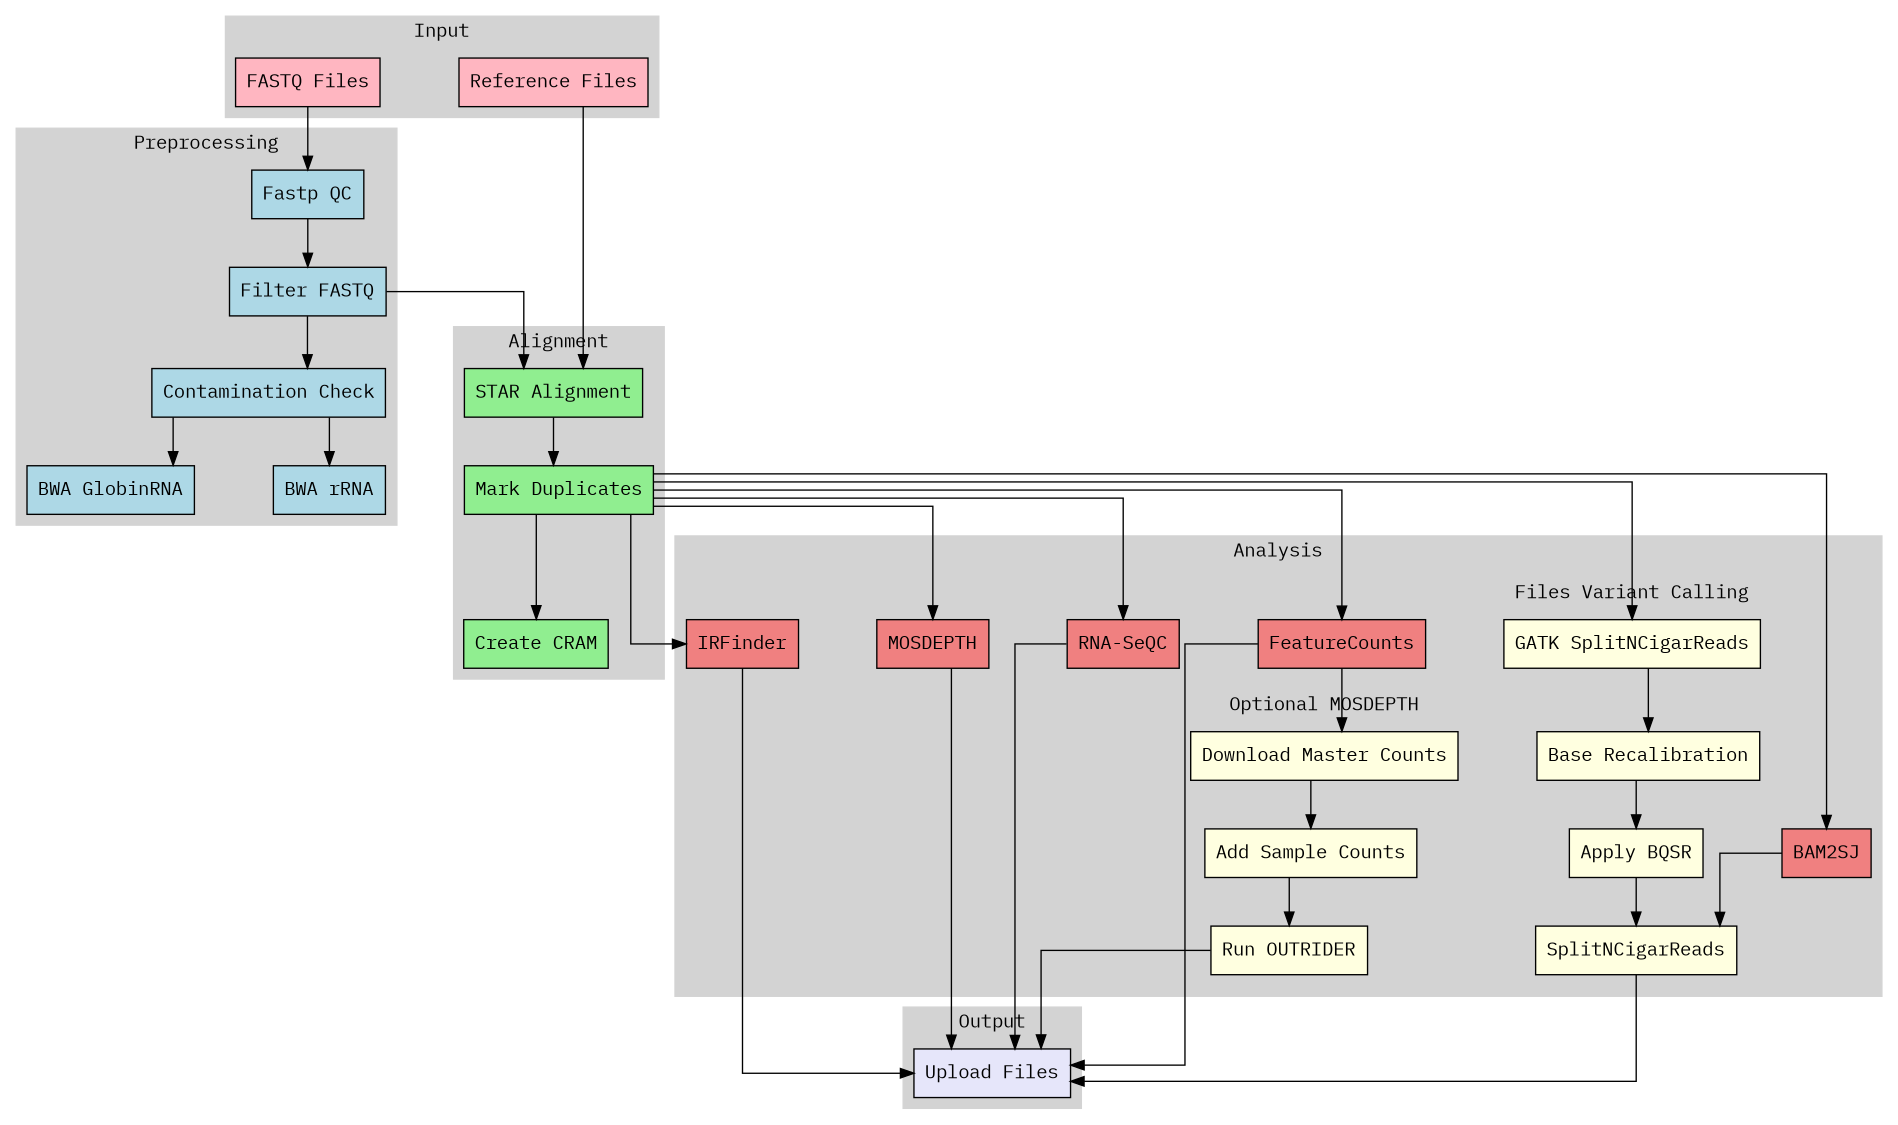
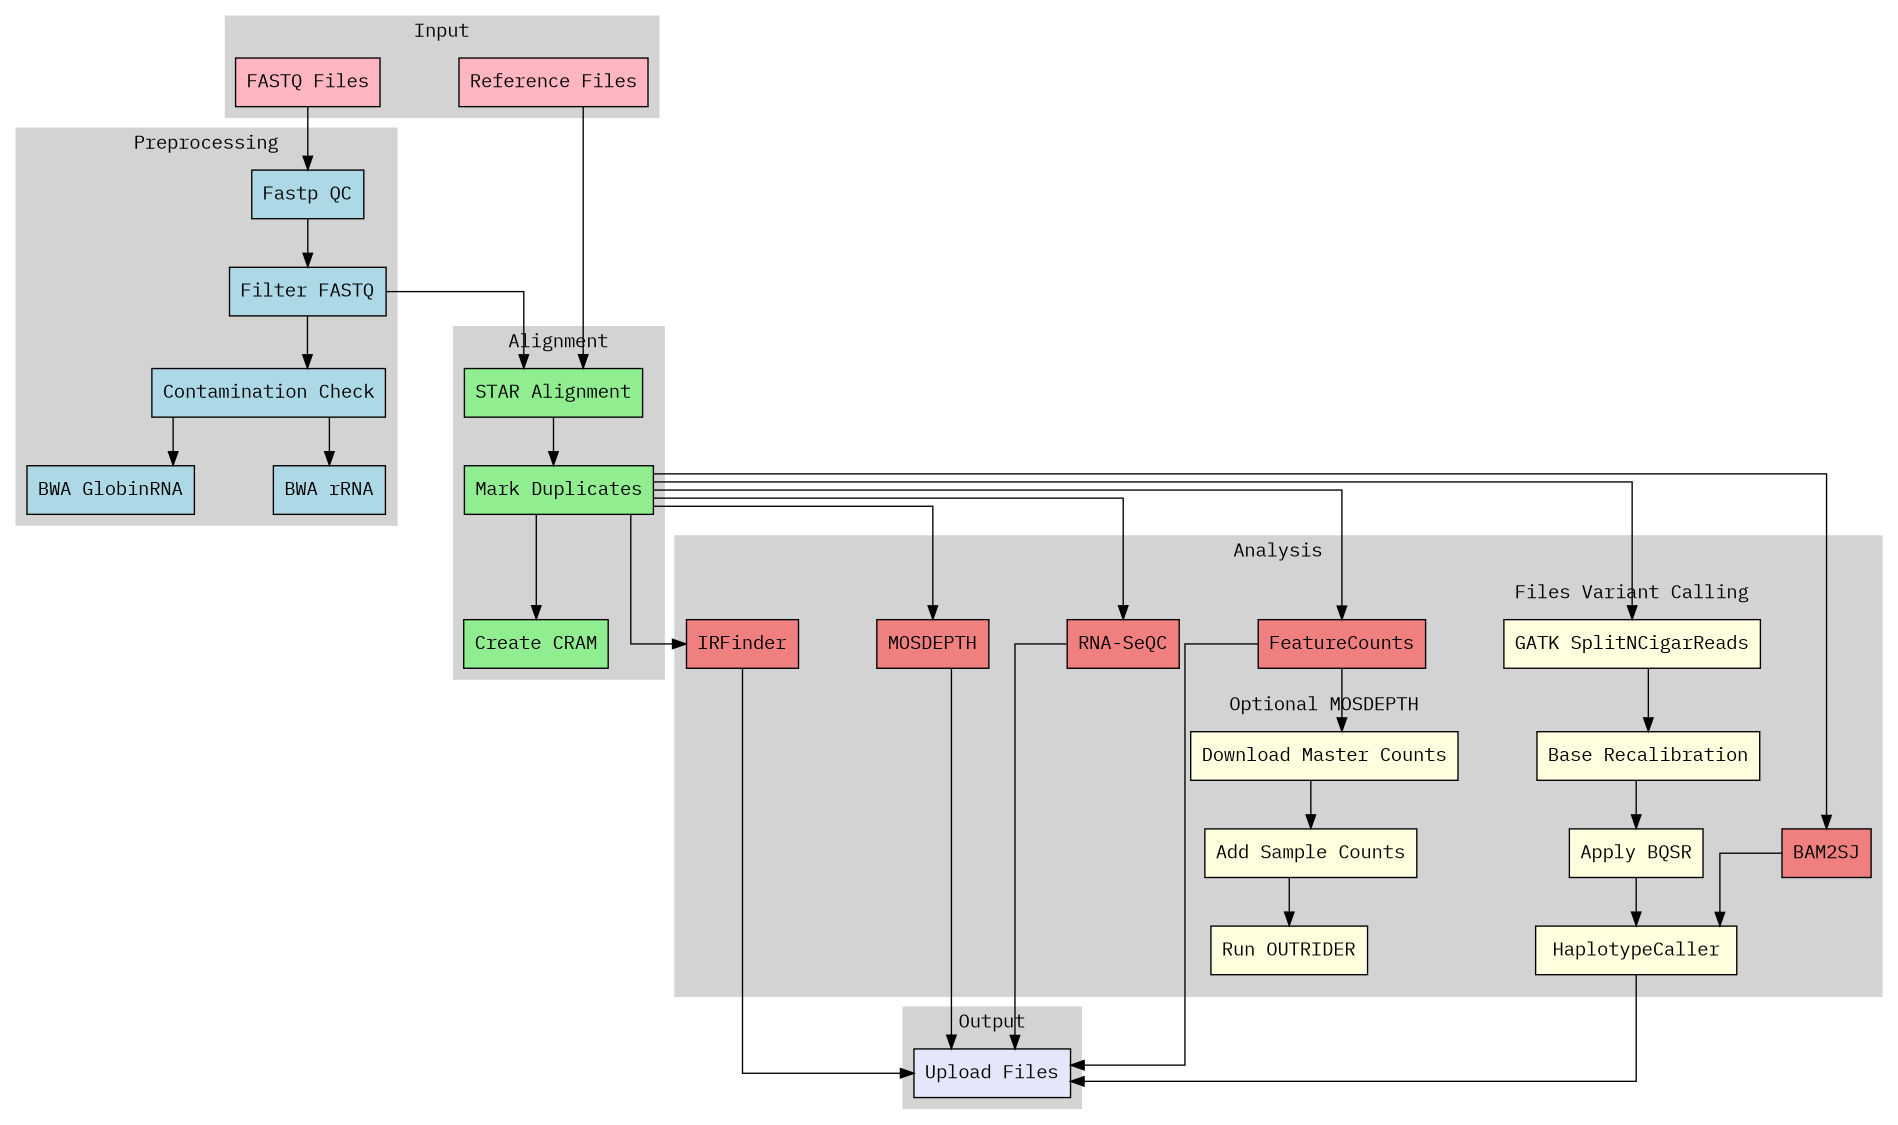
edge "Run OUTRIDER" -> "Upload Files": removed
node "SplitNCigarReads": label "SplitNCigarReads" -> "HaplotypeCaller"
